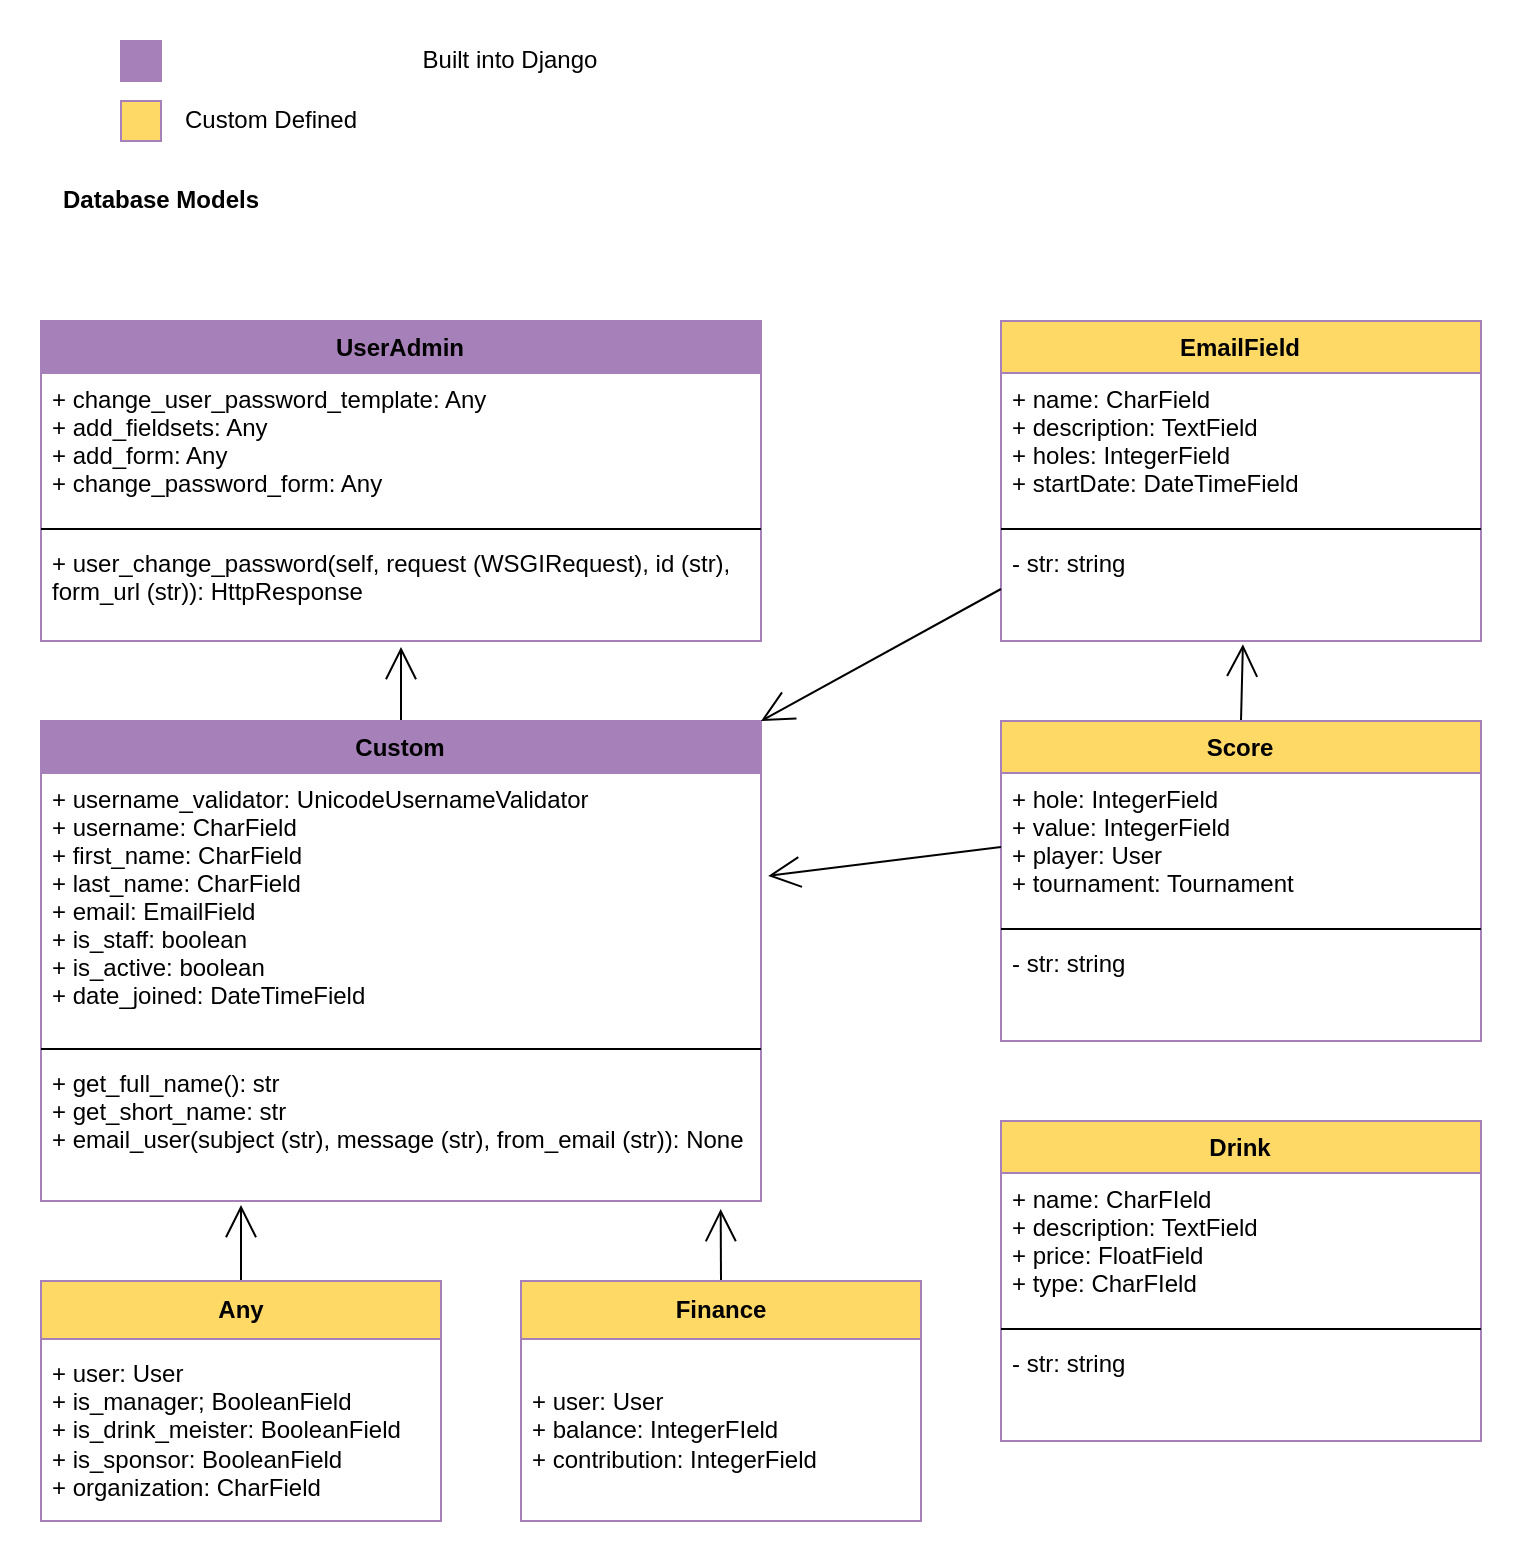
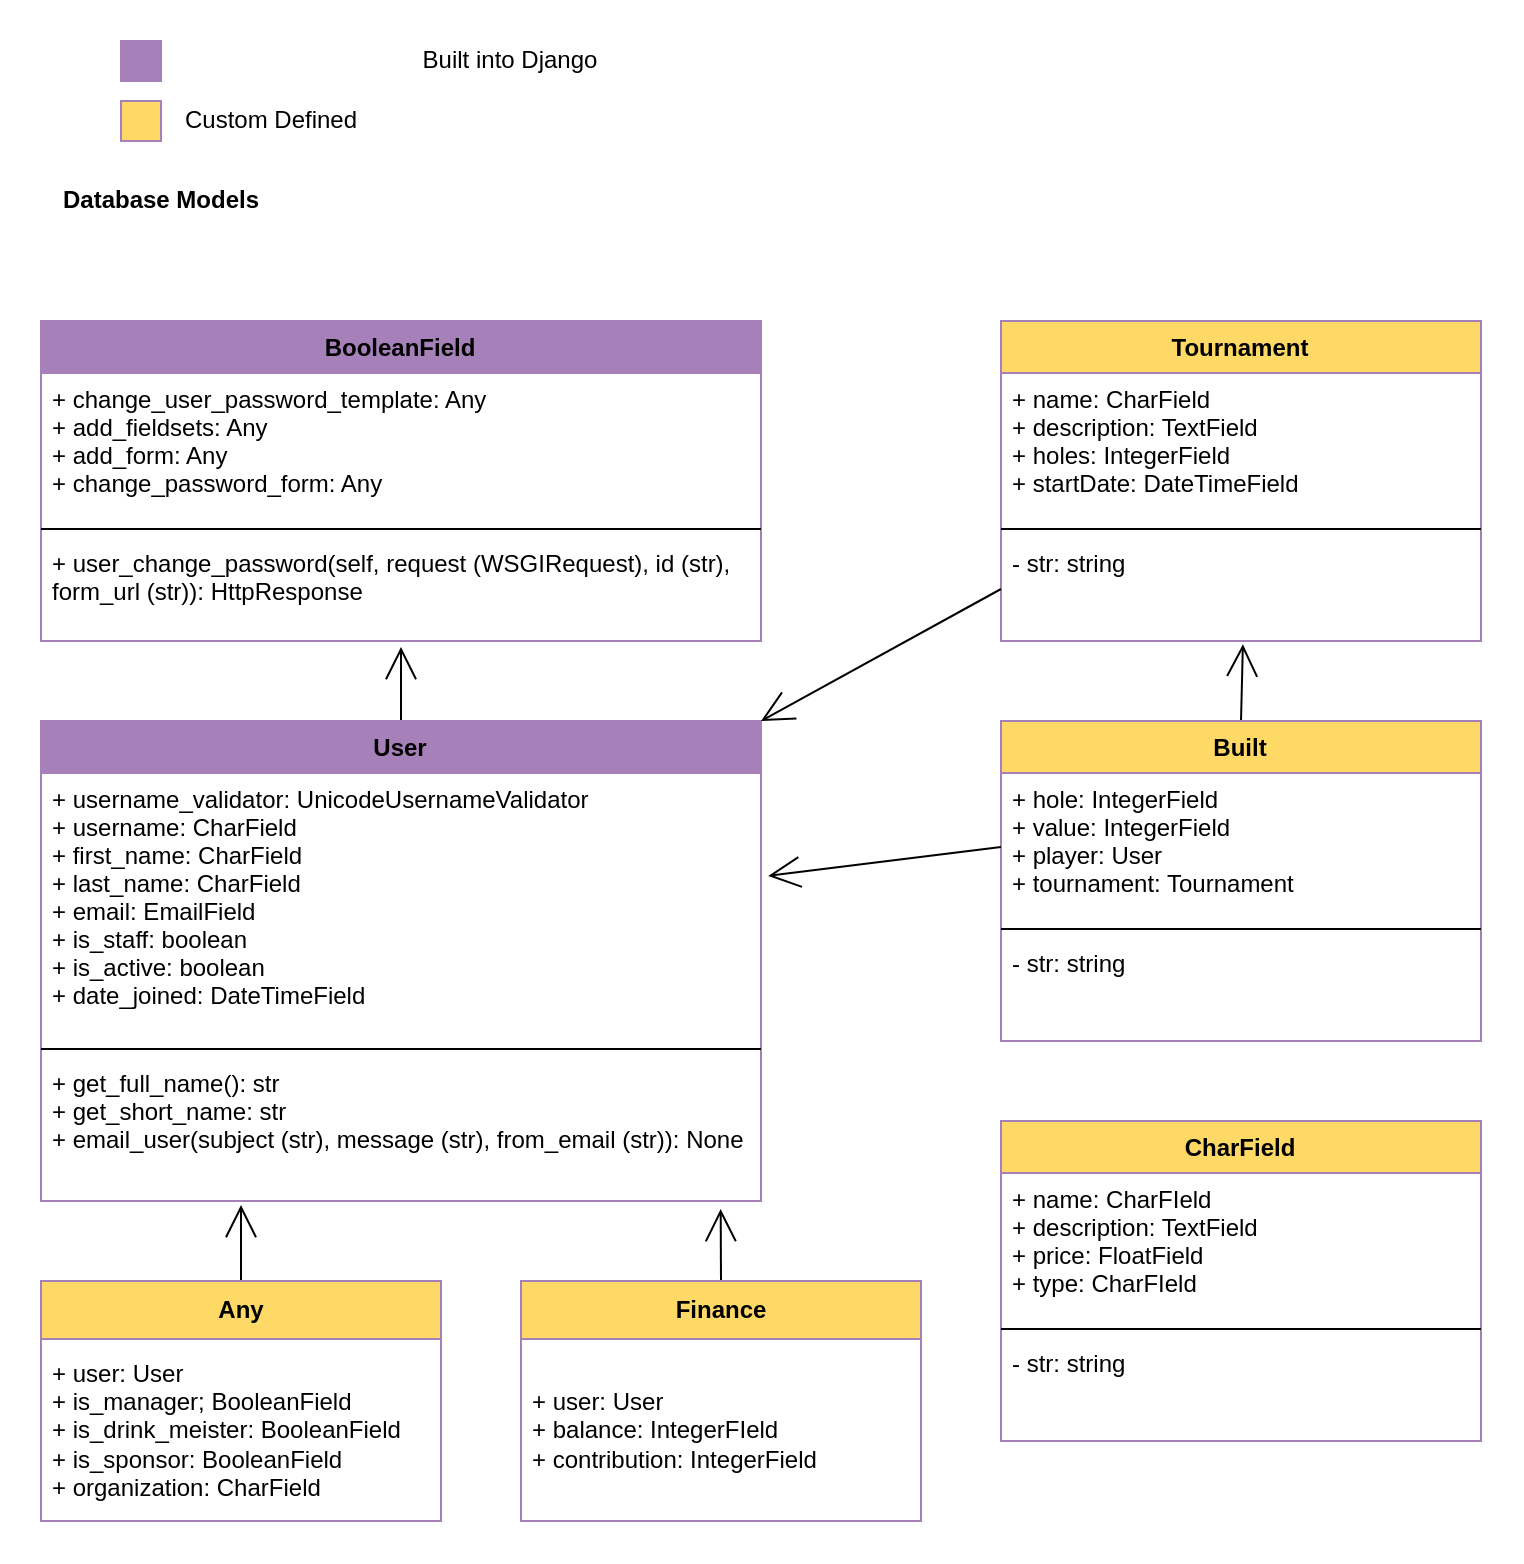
node "UserAdmin": label "UserAdmin" -> "BooleanField"
node "EmailField": label "EmailField" -> "Tournament"
node "Custom": label "Custom" -> "User"
node "Score": label "Score" -> "Built"
node "Drink": label "Drink" -> "CharField"
